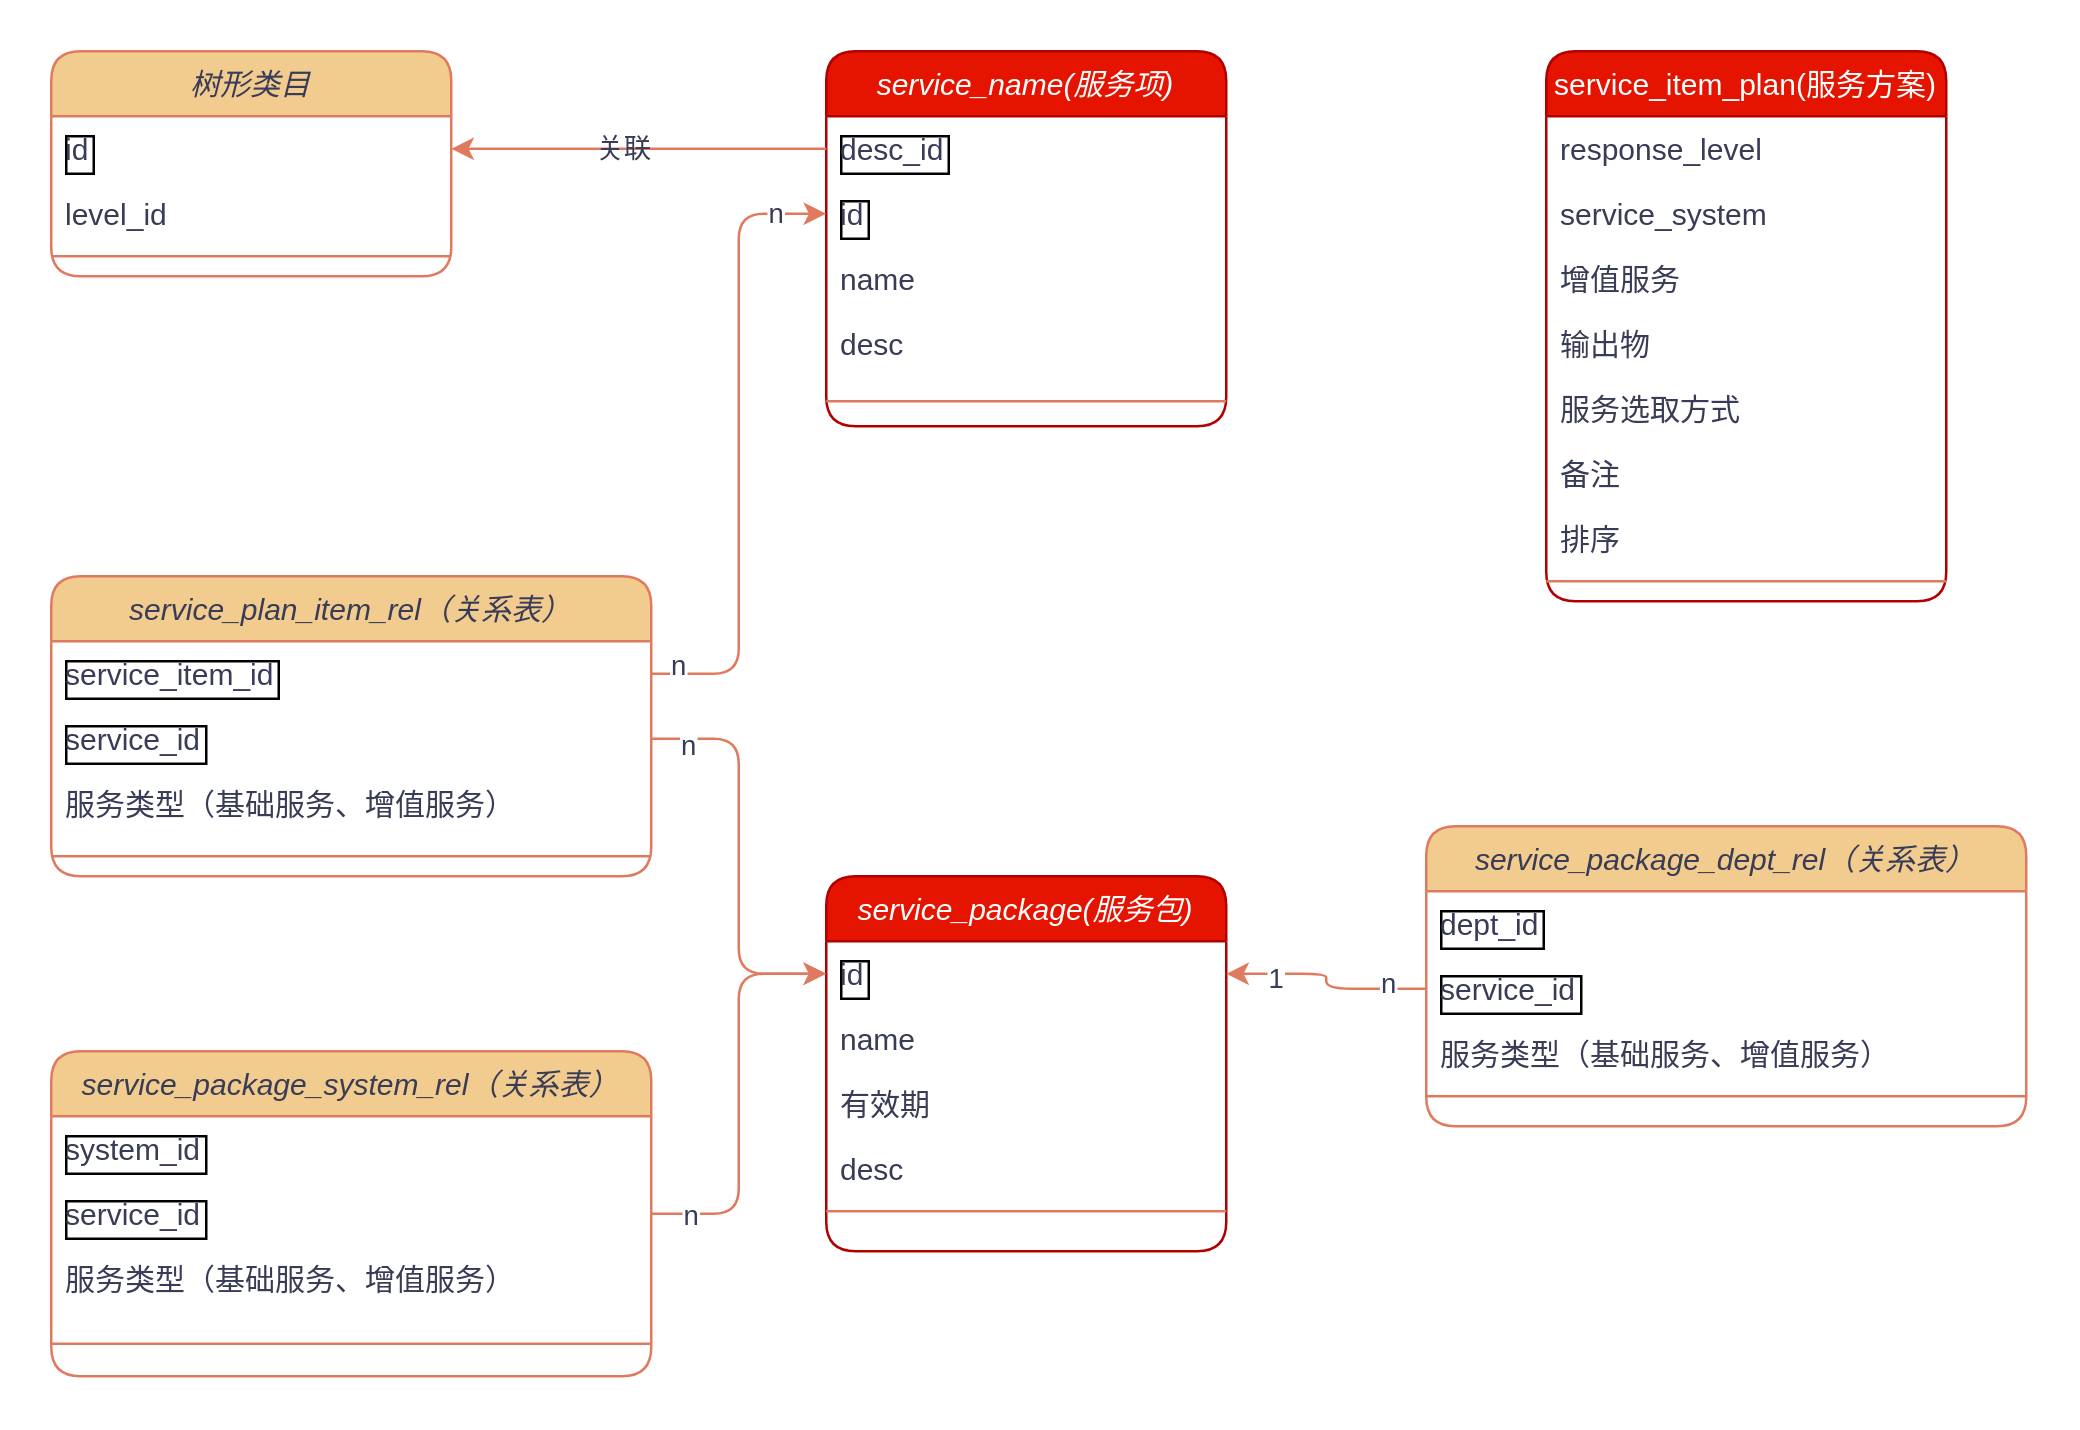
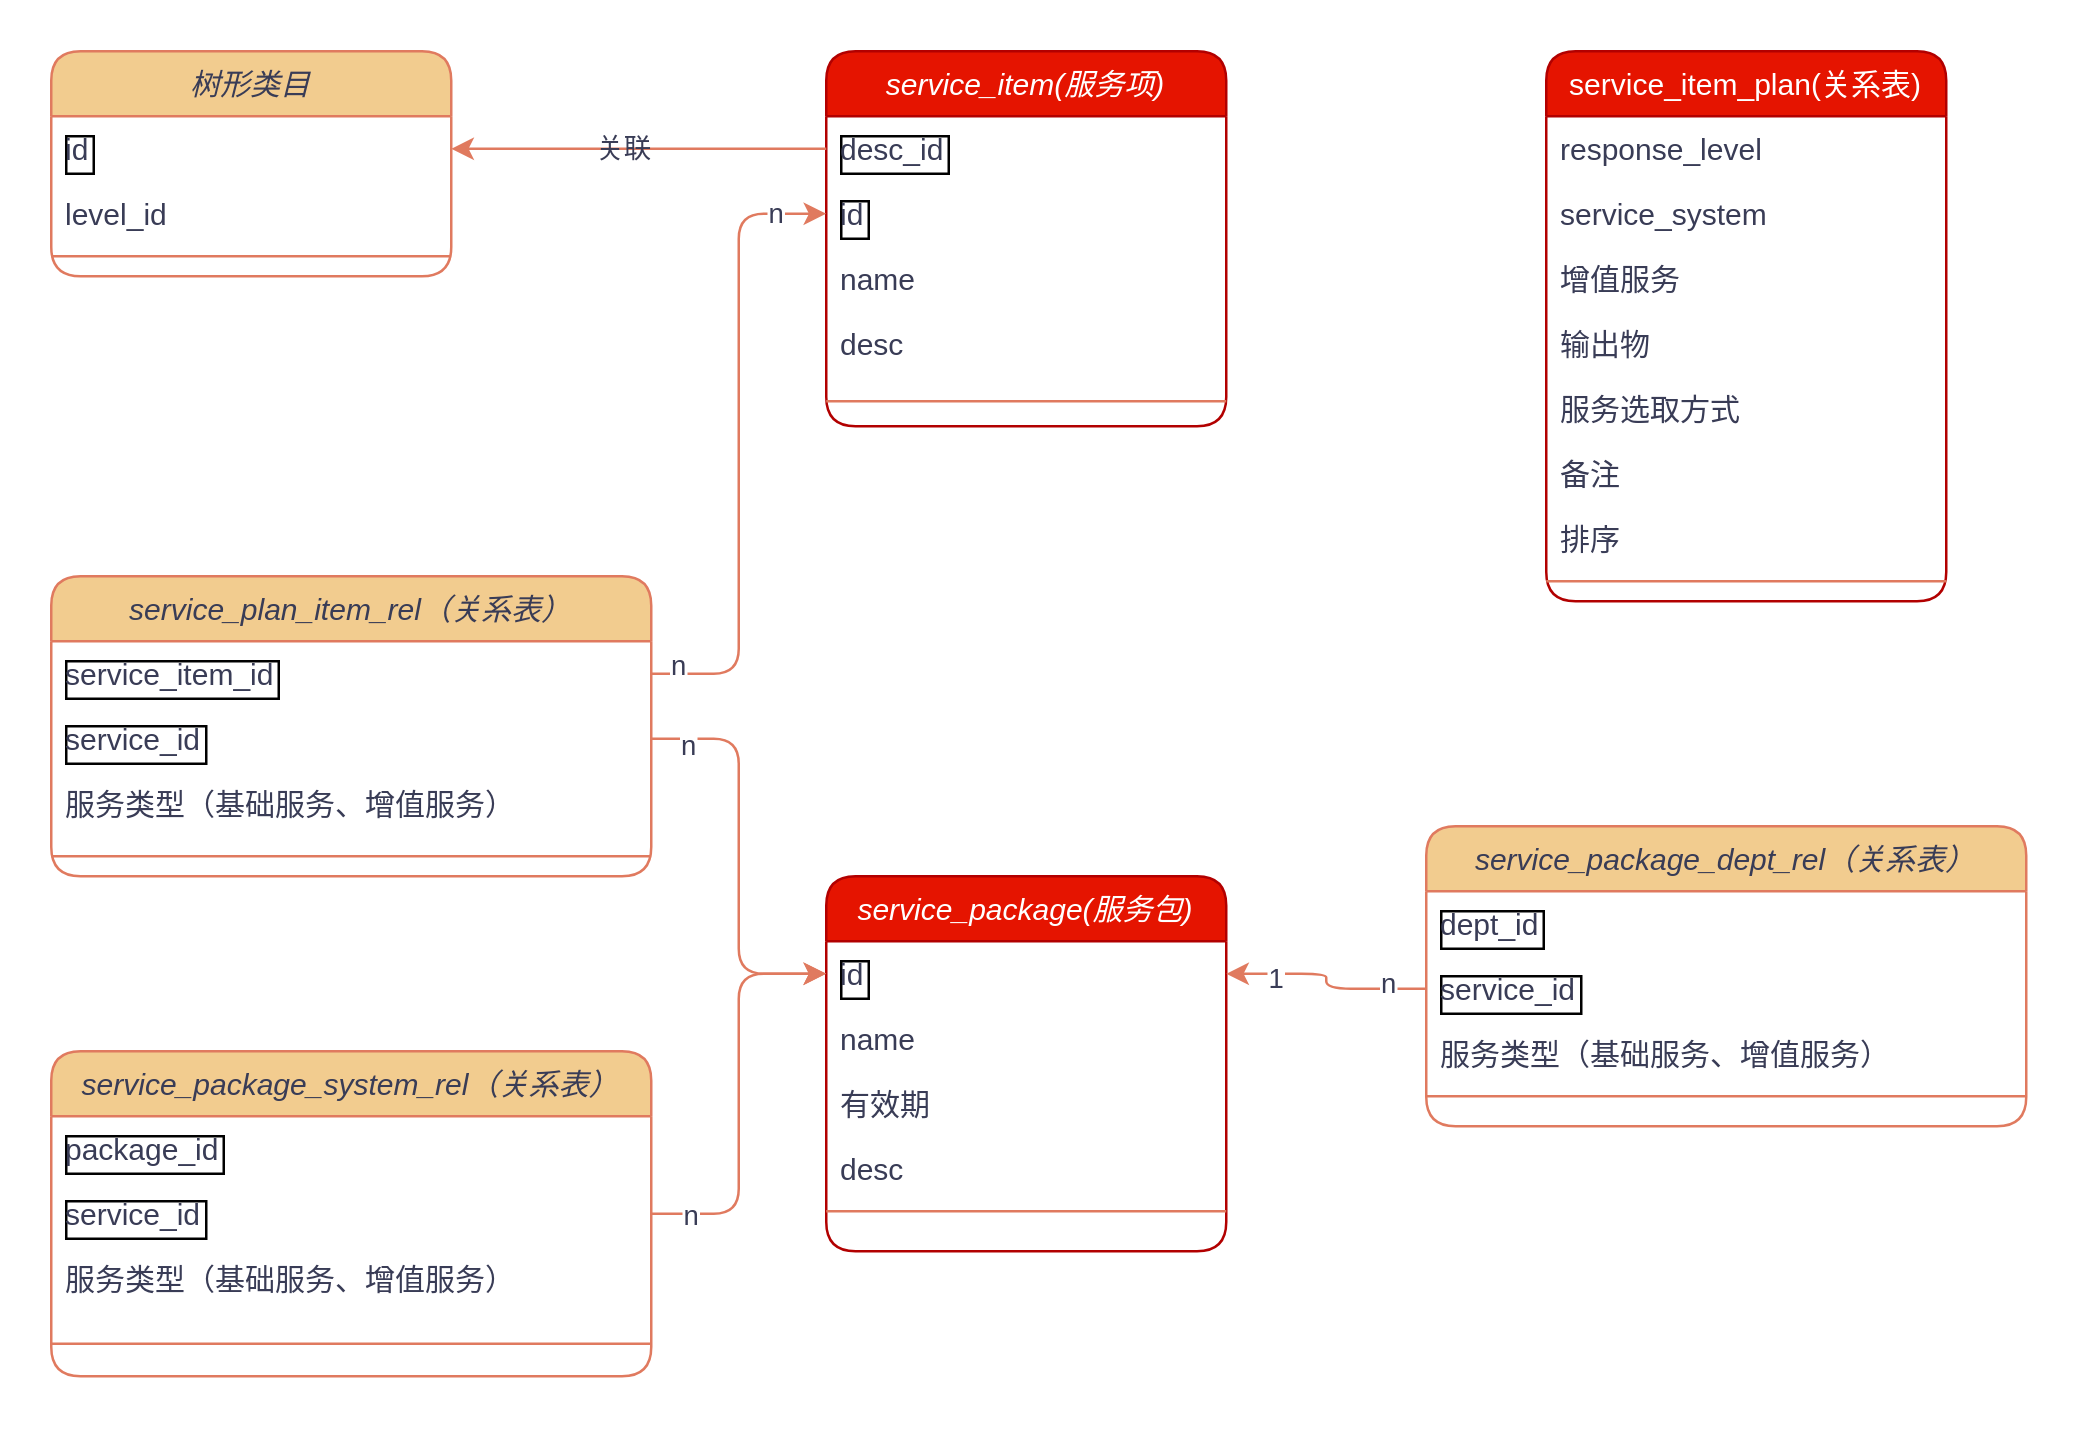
node "service_name(服务项)": label "service_name(服务项)" -> "service_item(服务项)"
node "service_item_plan(服务方案)": label "service_item_plan(服务方案)" -> "service_item_plan(关系表)"
node "system_id": label "system_id" -> "package_id"
